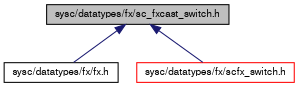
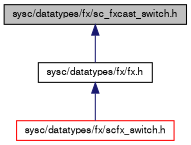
edge "sysc/datatypes/fx/scfx_switch.h" -> "sysc/datatypes/fx/sc_fxcast_switch.h": now "sysc/datatypes/fx/scfx_switch.h" -> "sysc/datatypes/fx/fx.h"
